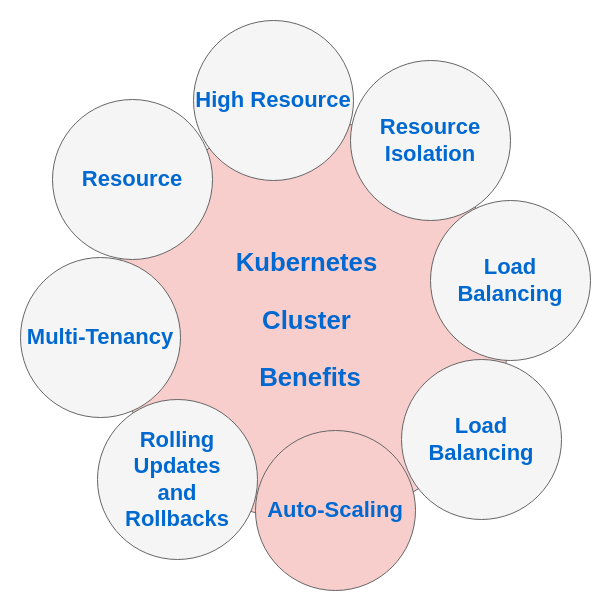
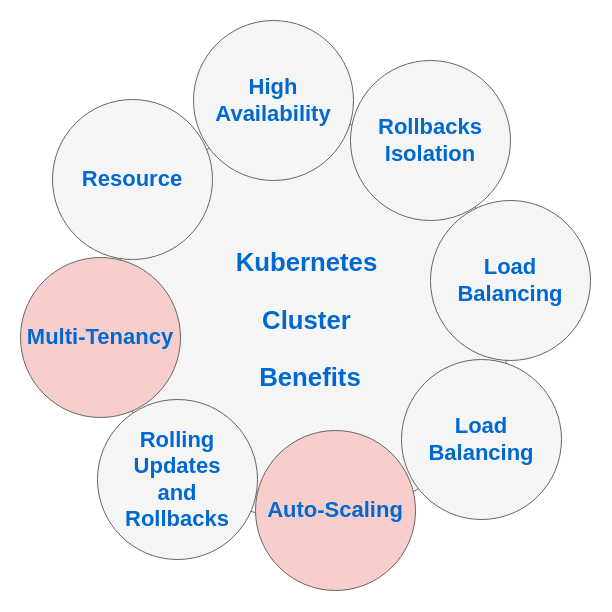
node "High Resource": label "High Resource" -> "High Availability"
node "Resource Isolation": label "Resource Isolation" -> "Rollbacks Isolation"
node "Kubernetes Cluster Benefits": fillcolor #f8cecc -> #f5f5f5
node "Multi-Tenancy": fillcolor #f5f5f5 -> #f8cecc
